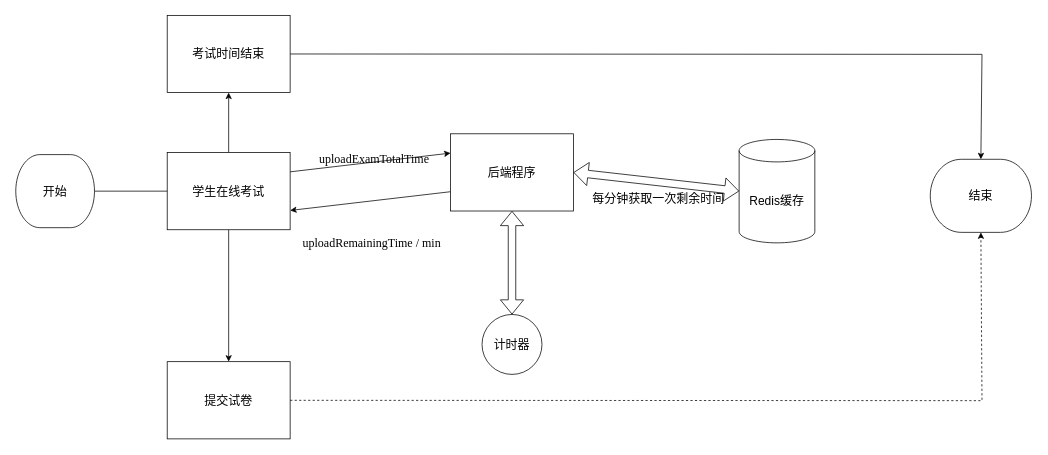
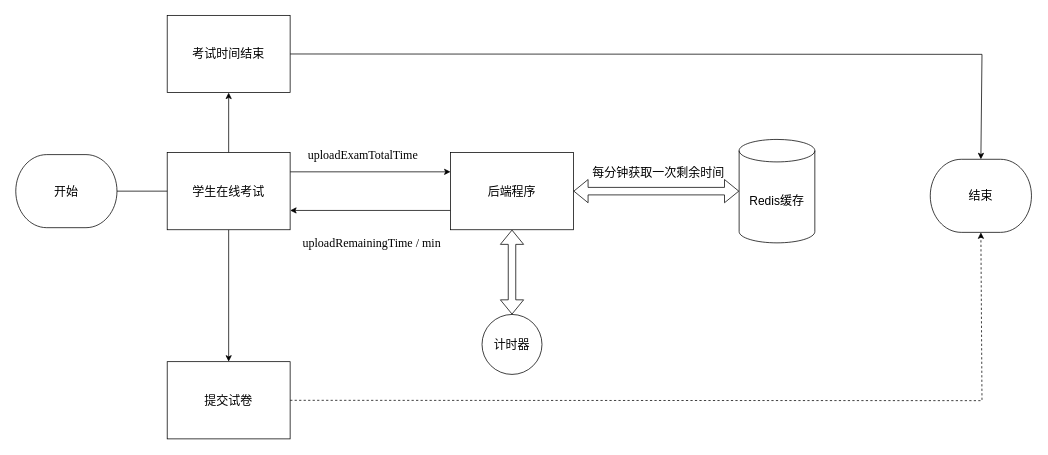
node "uploadExamTotalTime": moved (382, 162) -> (370, 159)
node "后端程序": moved (512, 173) -> (512, 191)
node "开始": size 79x73 -> 101x73
node "每分钟获取一次剩余时间": moved (658, 199) -> (658, 173)
